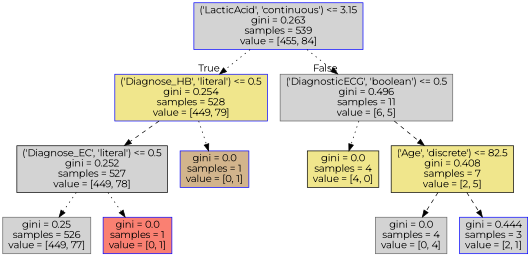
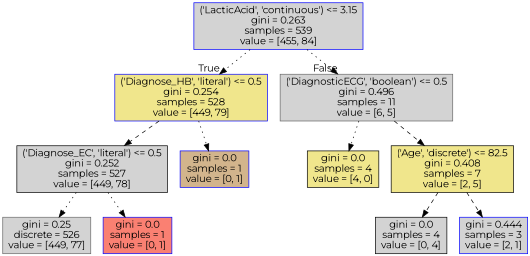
node "gini = 0.25 samples = 526 value = [449, 77]": label "gini = 0.25 samples = 526 value = [449, 77]" -> "gini = 0.25 discrete = 526 value = [449, 77]"
node "gini = 0.0 samples = 4 value = [0, 4]": color gray40 -> black
